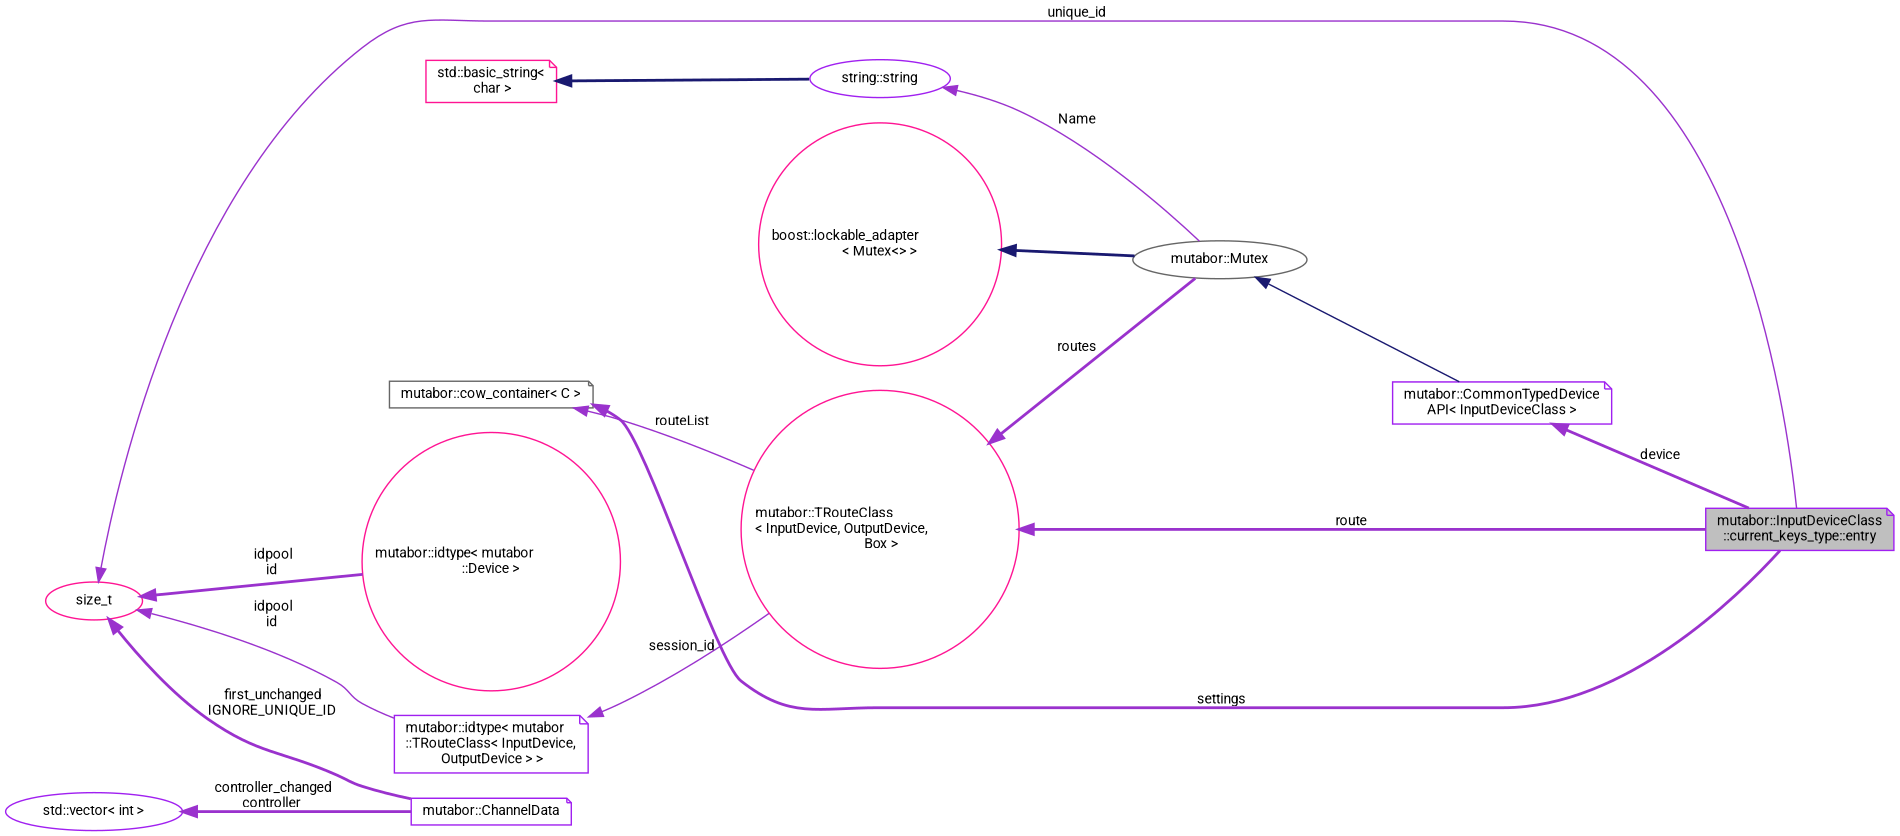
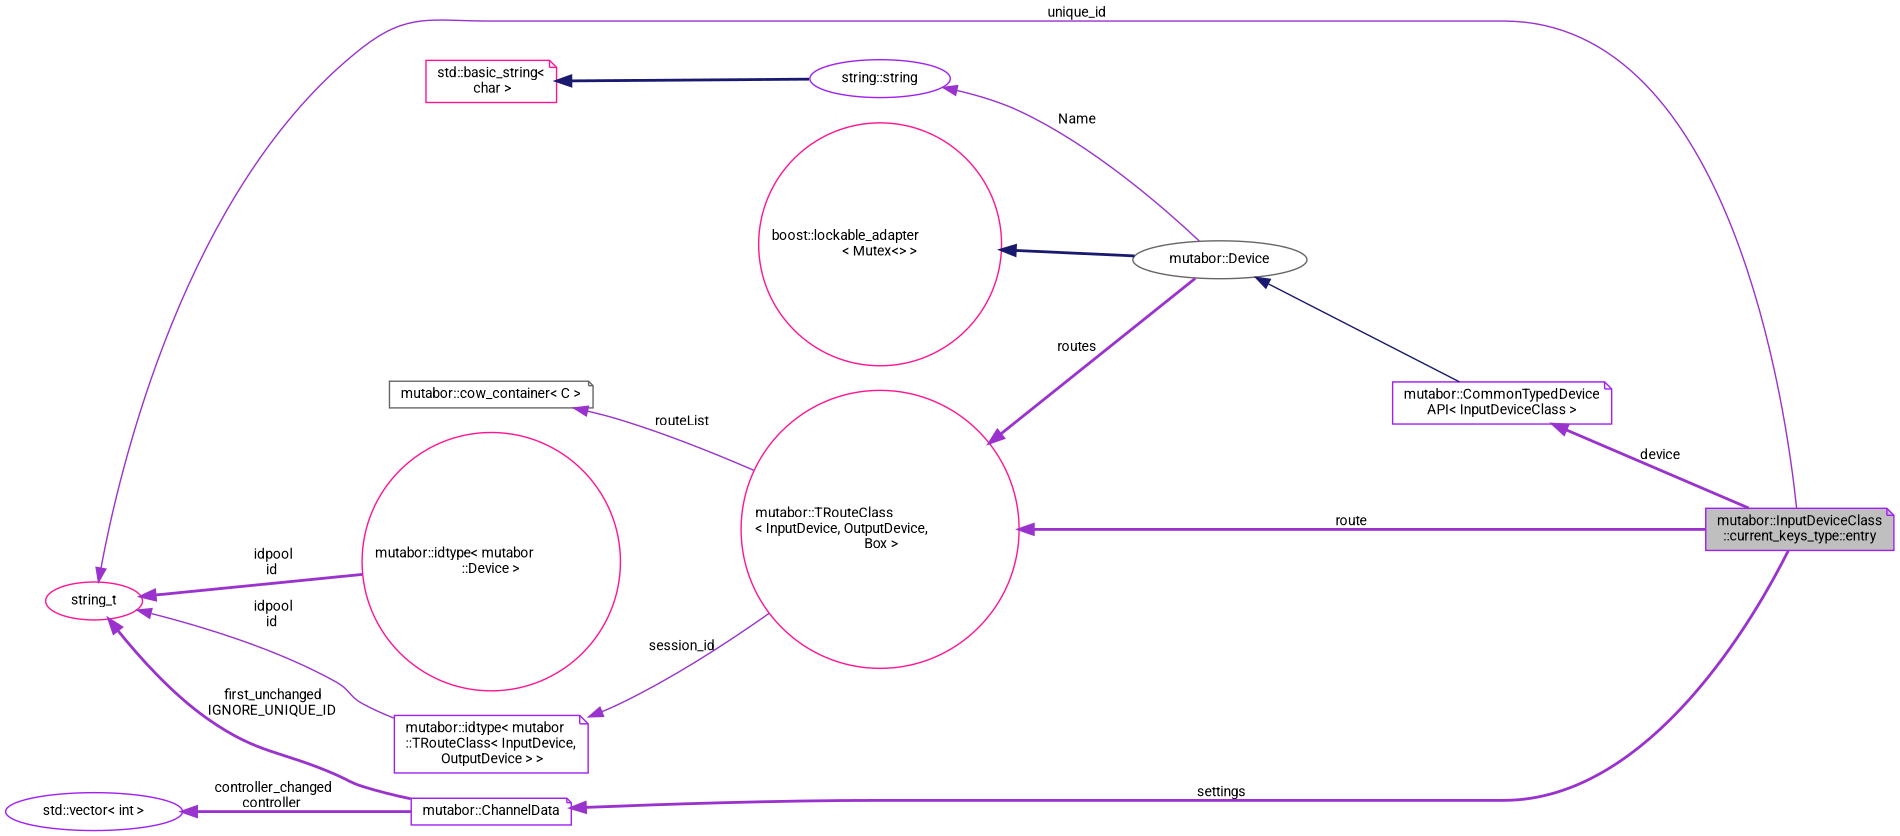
node "mutabor::Mutex": label "mutabor::Mutex" -> "mutabor::Device"
node "size_t": label "size_t" -> "string_t"
edge "mutabor::InputDeviceClass ::current_keys_type::entry" -> "mutabor::cow_container< C >": now "mutabor::InputDeviceClass ::current_keys_type::entry" -> "mutabor::ChannelData"
